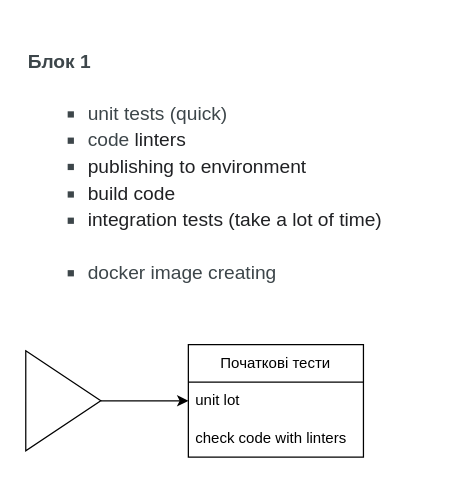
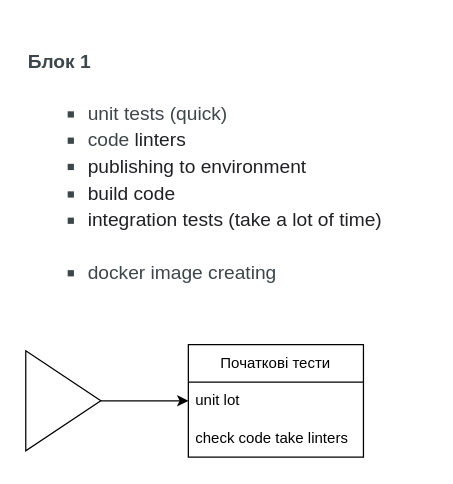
node "check code with linters": label "check code with linters" -> "check code take linters"
